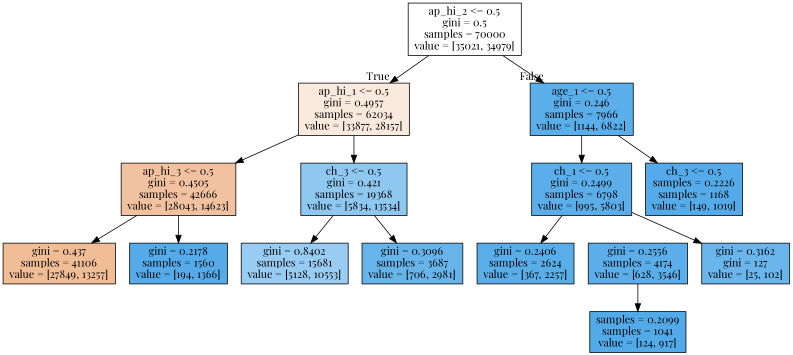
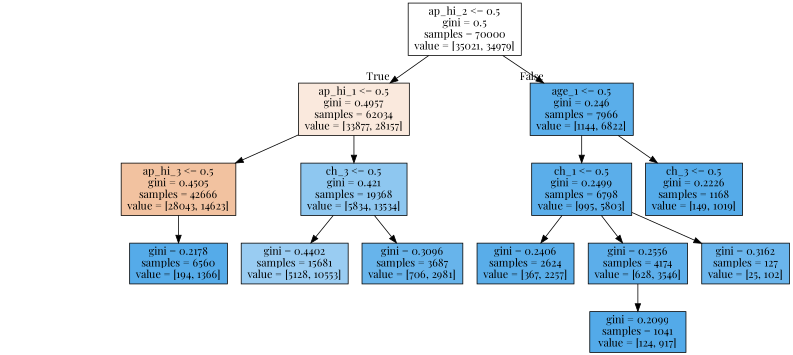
node "ch_3 <= 0.5 samples = 0.2226 samples = 1168 value = [149, 1019]": label "ch_3 <= 0.5 samples = 0.2226 samples = 1168 value = [149, 1019]" -> "ch_3 <= 0.5 gini = 0.2226 samples = 1168 value = [149, 1019]"
edge "ch_1 <= 0.5 gini = 0.2499 samples = 6798 value = [995, 5803]" -> "gini = 0.2556 samples = 4174 value = [628, 3546]": added
node "gini = 0.437 samples = 41106 value = [27849, 13257]": removed
node "gini = 0.2178 samples = 1560 value = [194, 1366]": label "gini = 0.2178 samples = 1560 value = [194, 1366]" -> "gini = 0.2178 samples = 6560 value = [194, 1366]"
node "gini = 0.8402 samples = 15681 value = [5128, 10553]": label "gini = 0.8402 samples = 15681 value = [5128, 10553]" -> "gini = 0.4402 samples = 15681 value = [5128, 10553]"
node "gini = 0.3162 gini = 127 value = [25, 102]": label "gini = 0.3162 gini = 127 value = [25, 102]" -> "gini = 0.3162 samples = 127 value = [25, 102]"
node "samples = 0.2099 samples = 1041 value = [124, 917]": label "samples = 0.2099 samples = 1041 value = [124, 917]" -> "gini = 0.2099 samples = 1041 value = [124, 917]"
